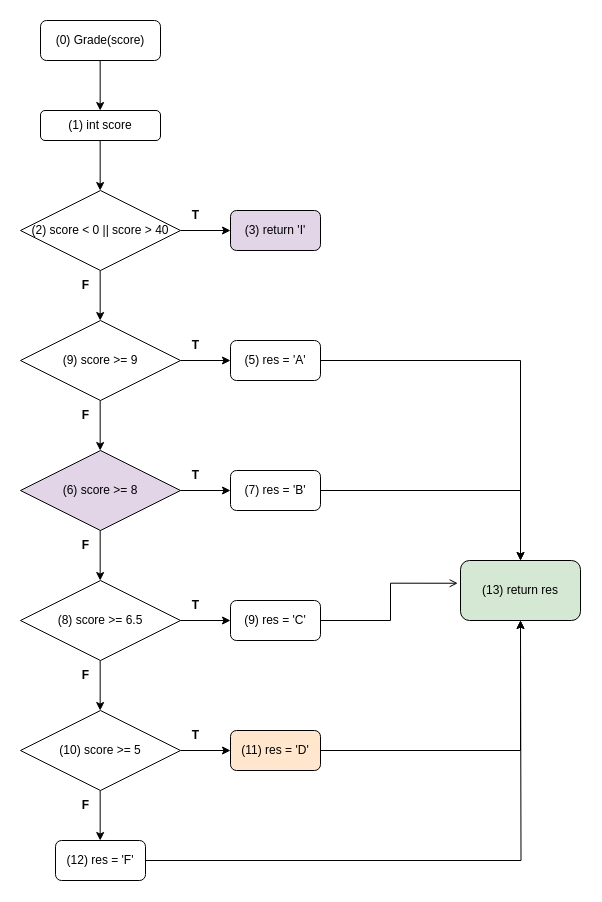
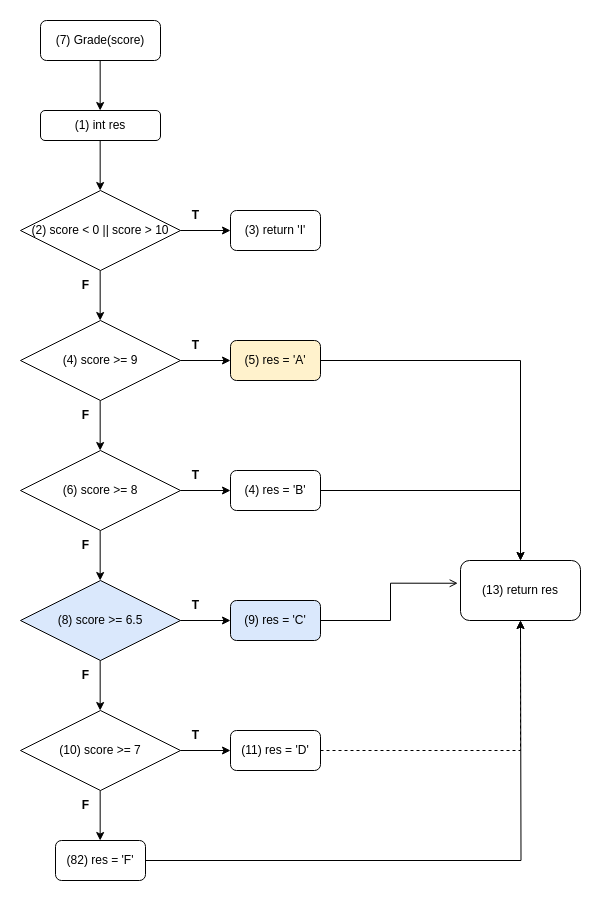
node "(0) Grade(score)": label "(0) Grade(score)" -> "(7) Grade(score)"
node "(1) int score": label "(1) int score" -> "(1) int res"
node "(2) score < 0 || score > 40": label "(2) score < 0 || score > 40" -> "(2) score < 0 || score > 10"
node "(3) return 'I'": fillcolor #e1d5e7 -> #ffffff
node "(9) score >= 9": label "(9) score >= 9" -> "(4) score >= 9"
node "(5) res = 'A'": fillcolor #ffffff -> #fff2cc
node "(6) score >= 8": fillcolor #e1d5e7 -> #ffffff
node "(7) res = 'B'": label "(7) res = 'B'" -> "(4) res = 'B'"
node "(13) return res": fillcolor #d5e8d4 -> #ffffff
node "(8) score >= 6.5": fillcolor #ffffff -> #dae8fc
node "(9) res = 'C'": fillcolor #ffffff -> #dae8fc
node "(10) score >= 5": label "(10) score >= 5" -> "(10) score >= 7"
node "(11) res = 'D'": fillcolor #ffe6cc -> #ffffff
edge "(11) res = 'D'" -> "(13) return res": style solid -> dashed
node "(12) res = 'F'": label "(12) res = 'F'" -> "(82) res = 'F'"
